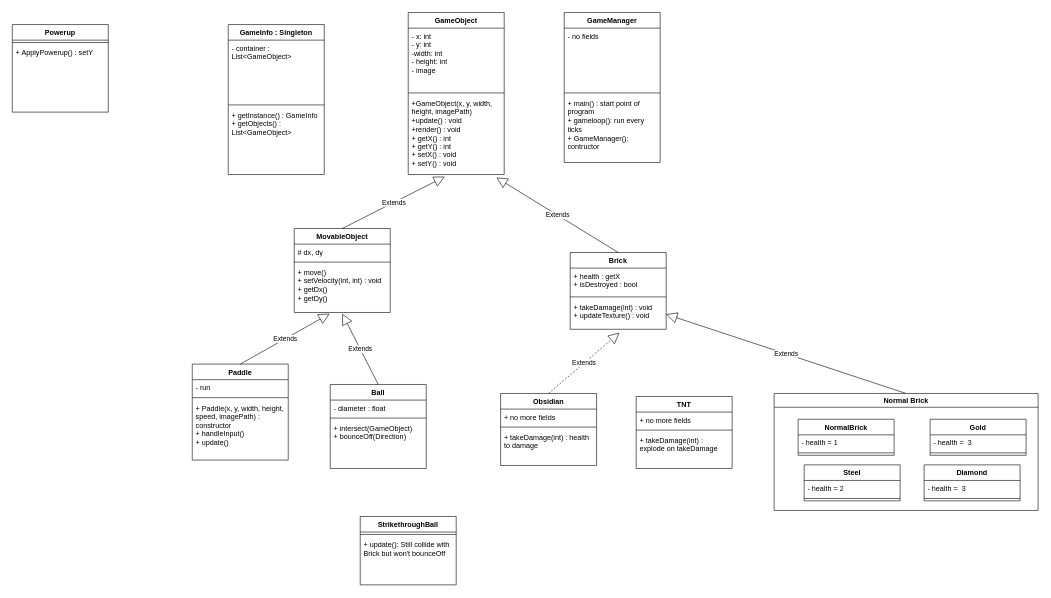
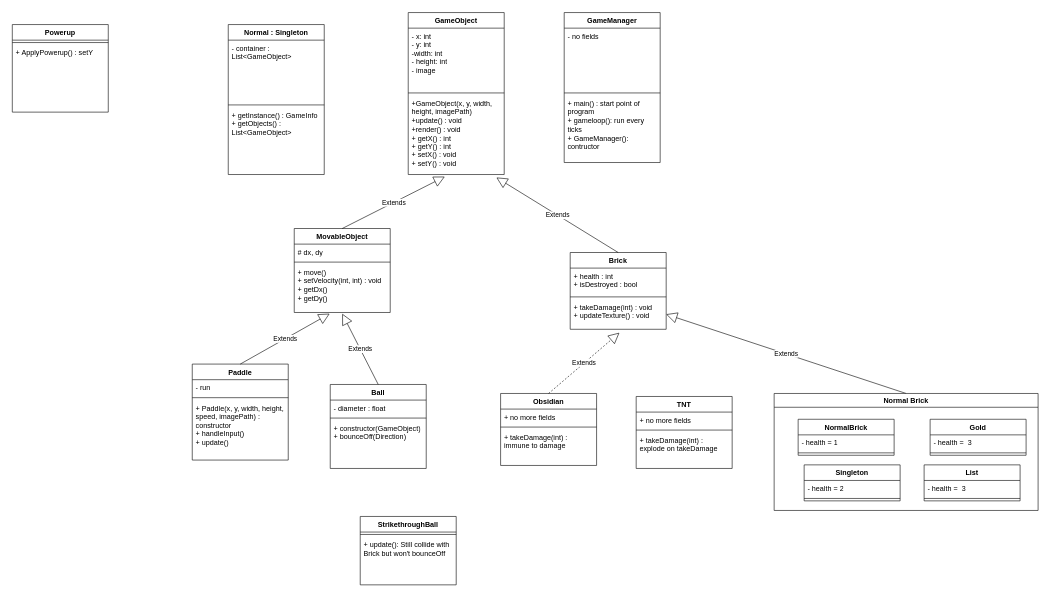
node "GameInfo : Singleton": label "GameInfo : Singleton" -> "Normal : Singleton"
node "+ health : getX + isDestroyed : bool": label "+ health : getX + isDestroyed : bool" -> "+ health : int + isDestroyed : bool"
node "+ intersect(GameObject) + bounceOff(Direction)": label "+ intersect(GameObject) + bounceOff(Direction)" -> "+ constructor(GameObject) + bounceOff(Direction)"
node "+ takeDamage(int) : health to damage": label "+ takeDamage(int) : health to damage" -> "+ takeDamage(int) : immune to damage"
node "Steel": label "Steel" -> "Singleton"
node "Diamond": label "Diamond" -> "List"
